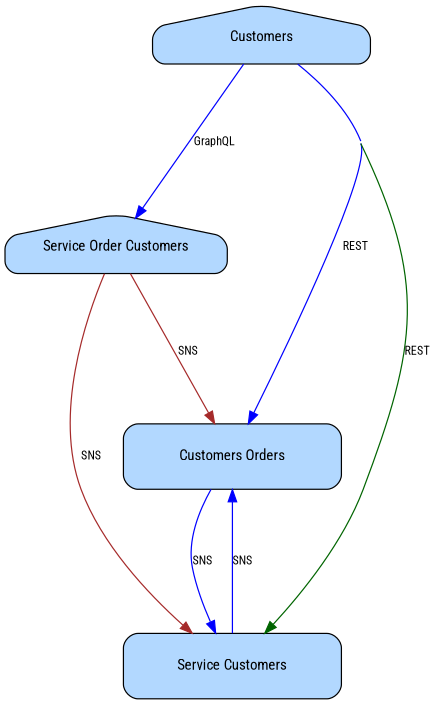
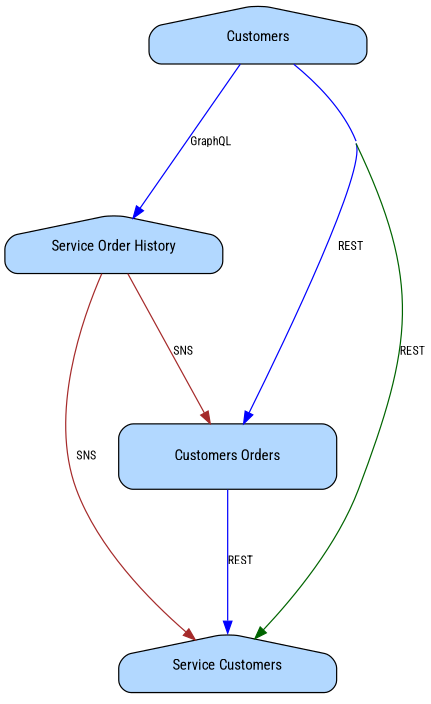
node "Service Order Customers": label "Service Order Customers" -> "Service Order History"
edge "Customers Orders" -> "Service Customers": label "SNS" -> "REST"
edge "Service Customers" -> "Customers Orders": removed, label "SNS"
node "Service Customers": shape box -> house
